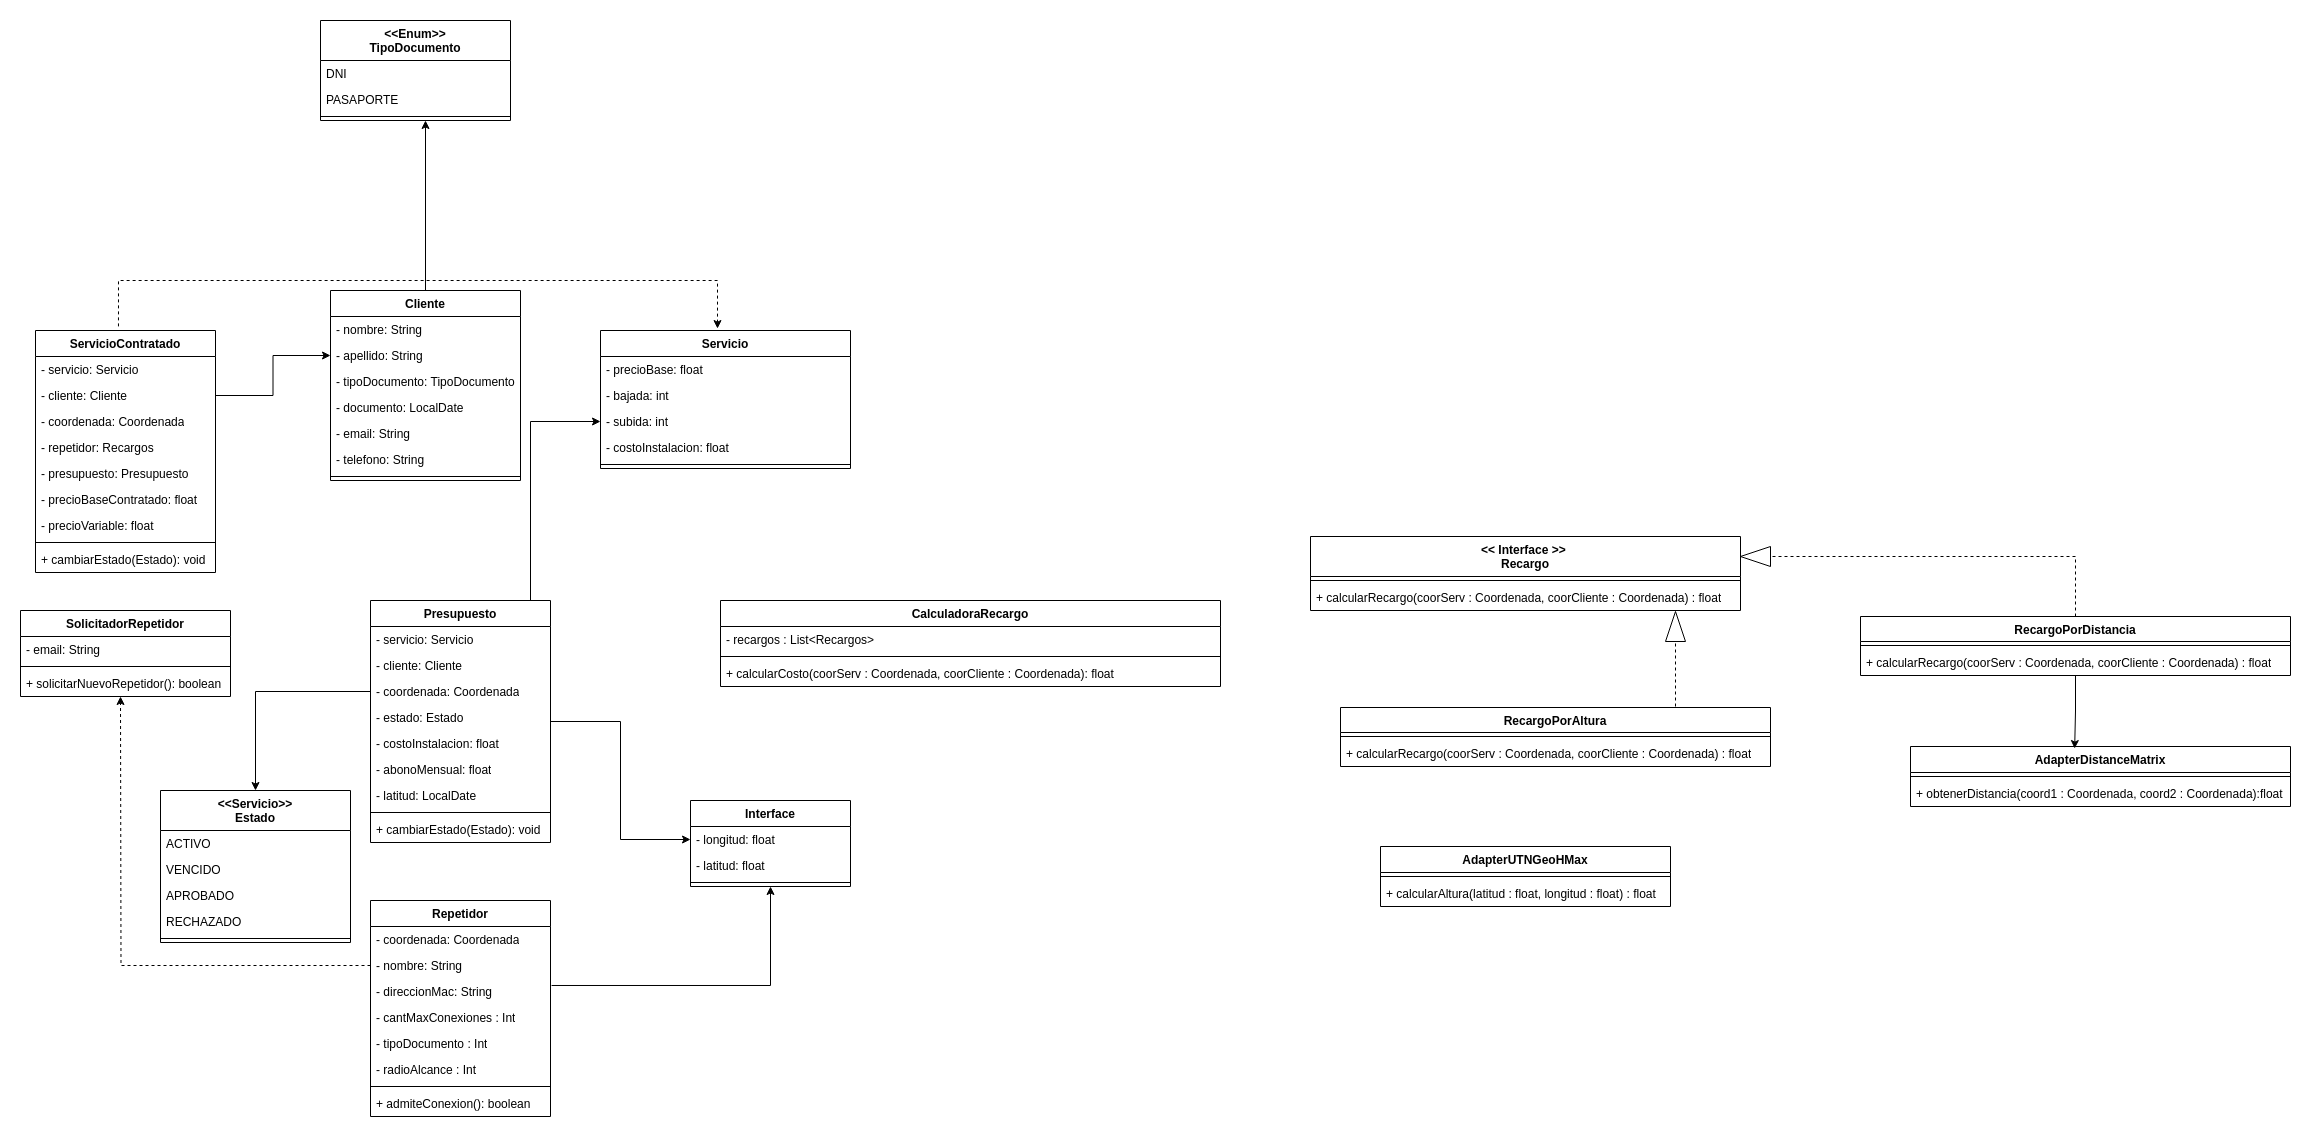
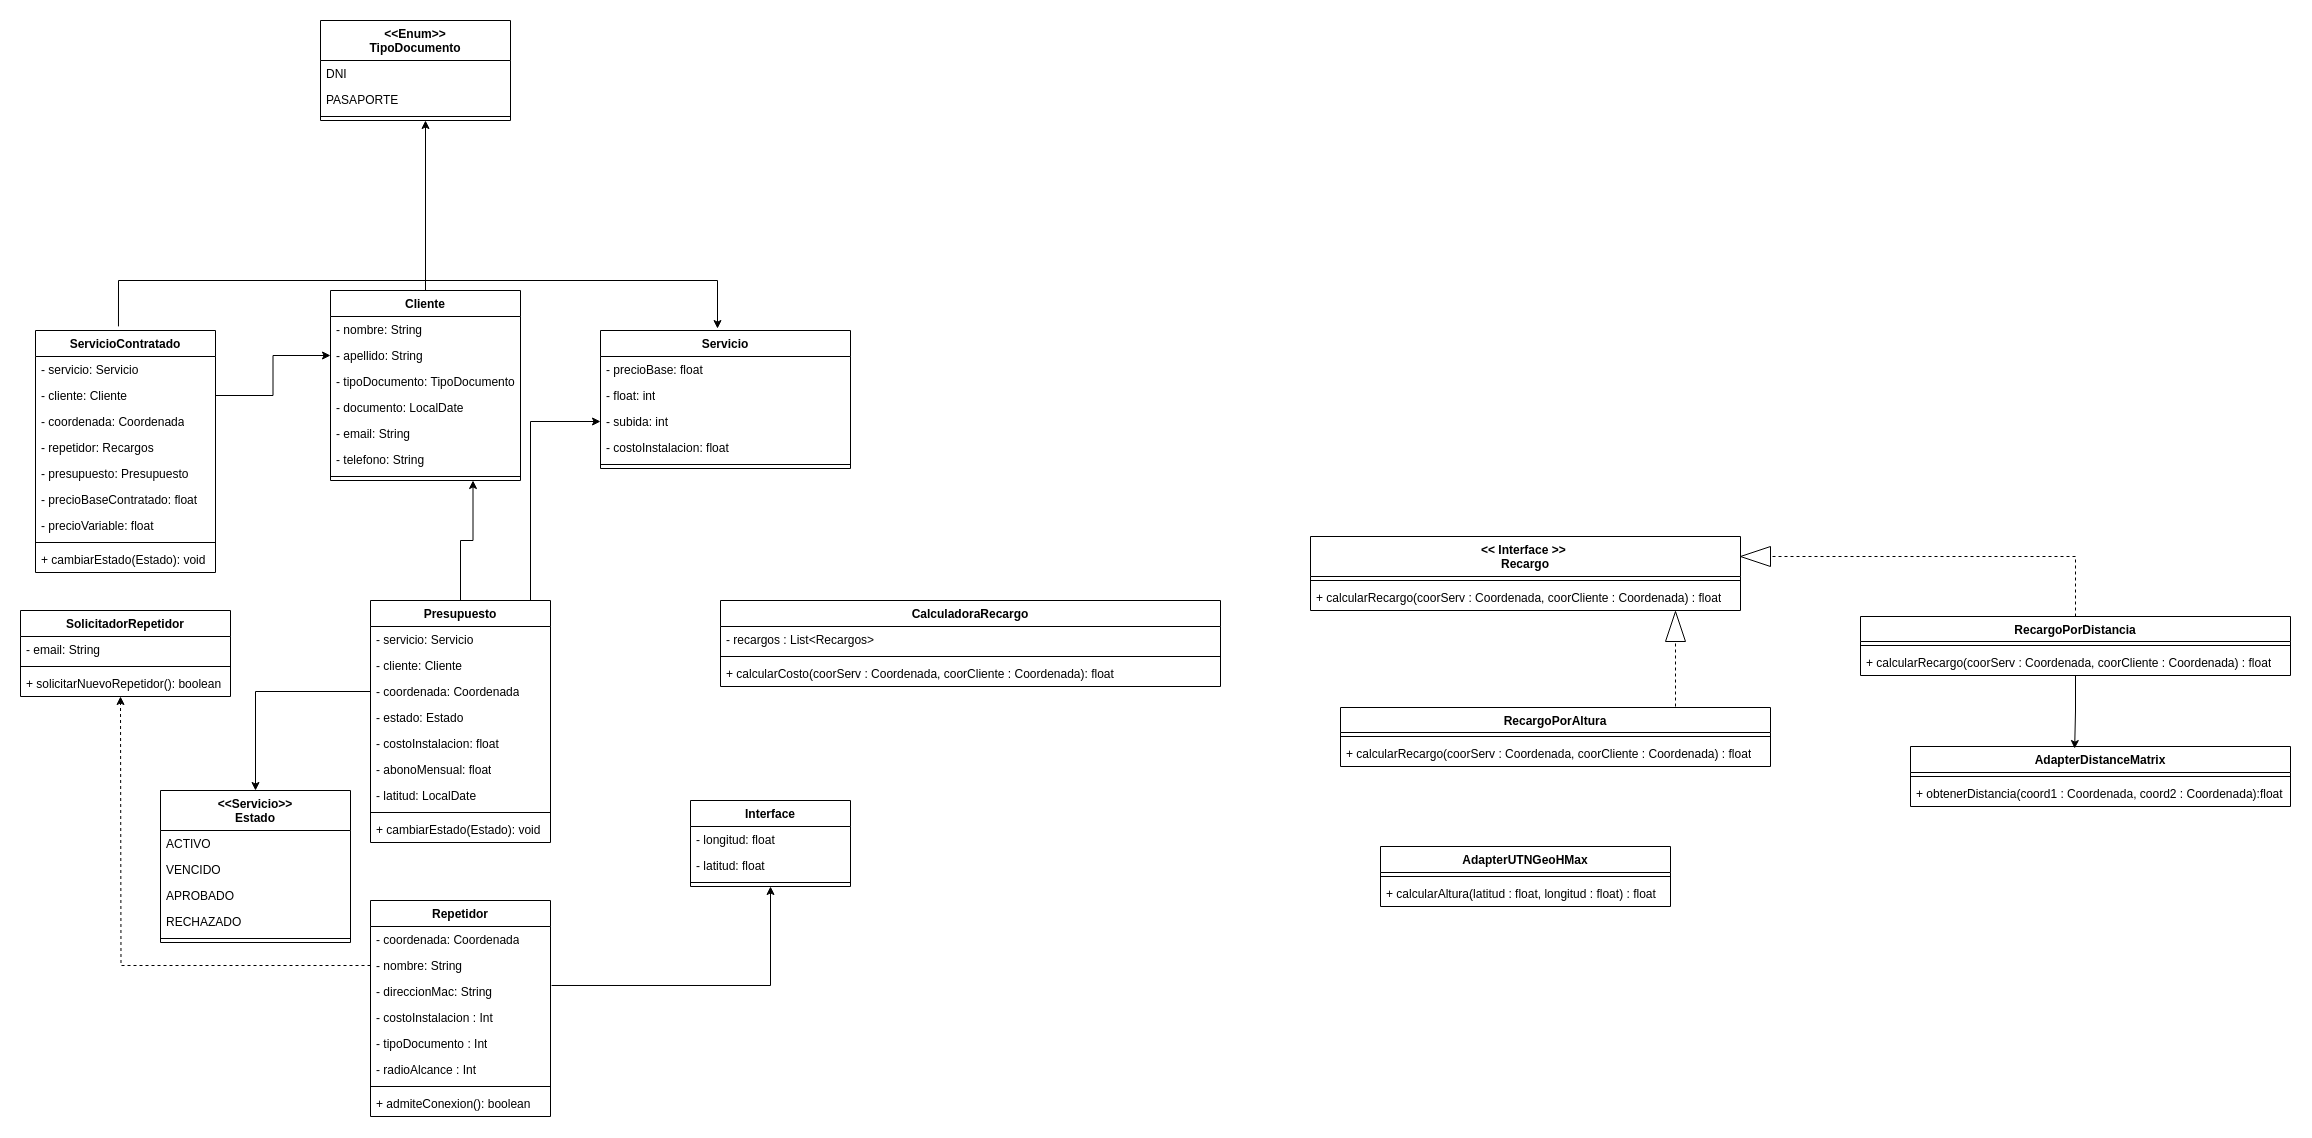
edge "ServicioContratado" -> "Servicio": style dashed -> solid
node "- bajada: int": label "- bajada: int" -> "- float: int"
edge "Presupuesto" -> "Cliente": added
edge "Presupuesto" -> "- longitud: float": removed
node "- cantMaxConexiones : Int": label "- cantMaxConexiones : Int" -> "- costoInstalacion : Int"
